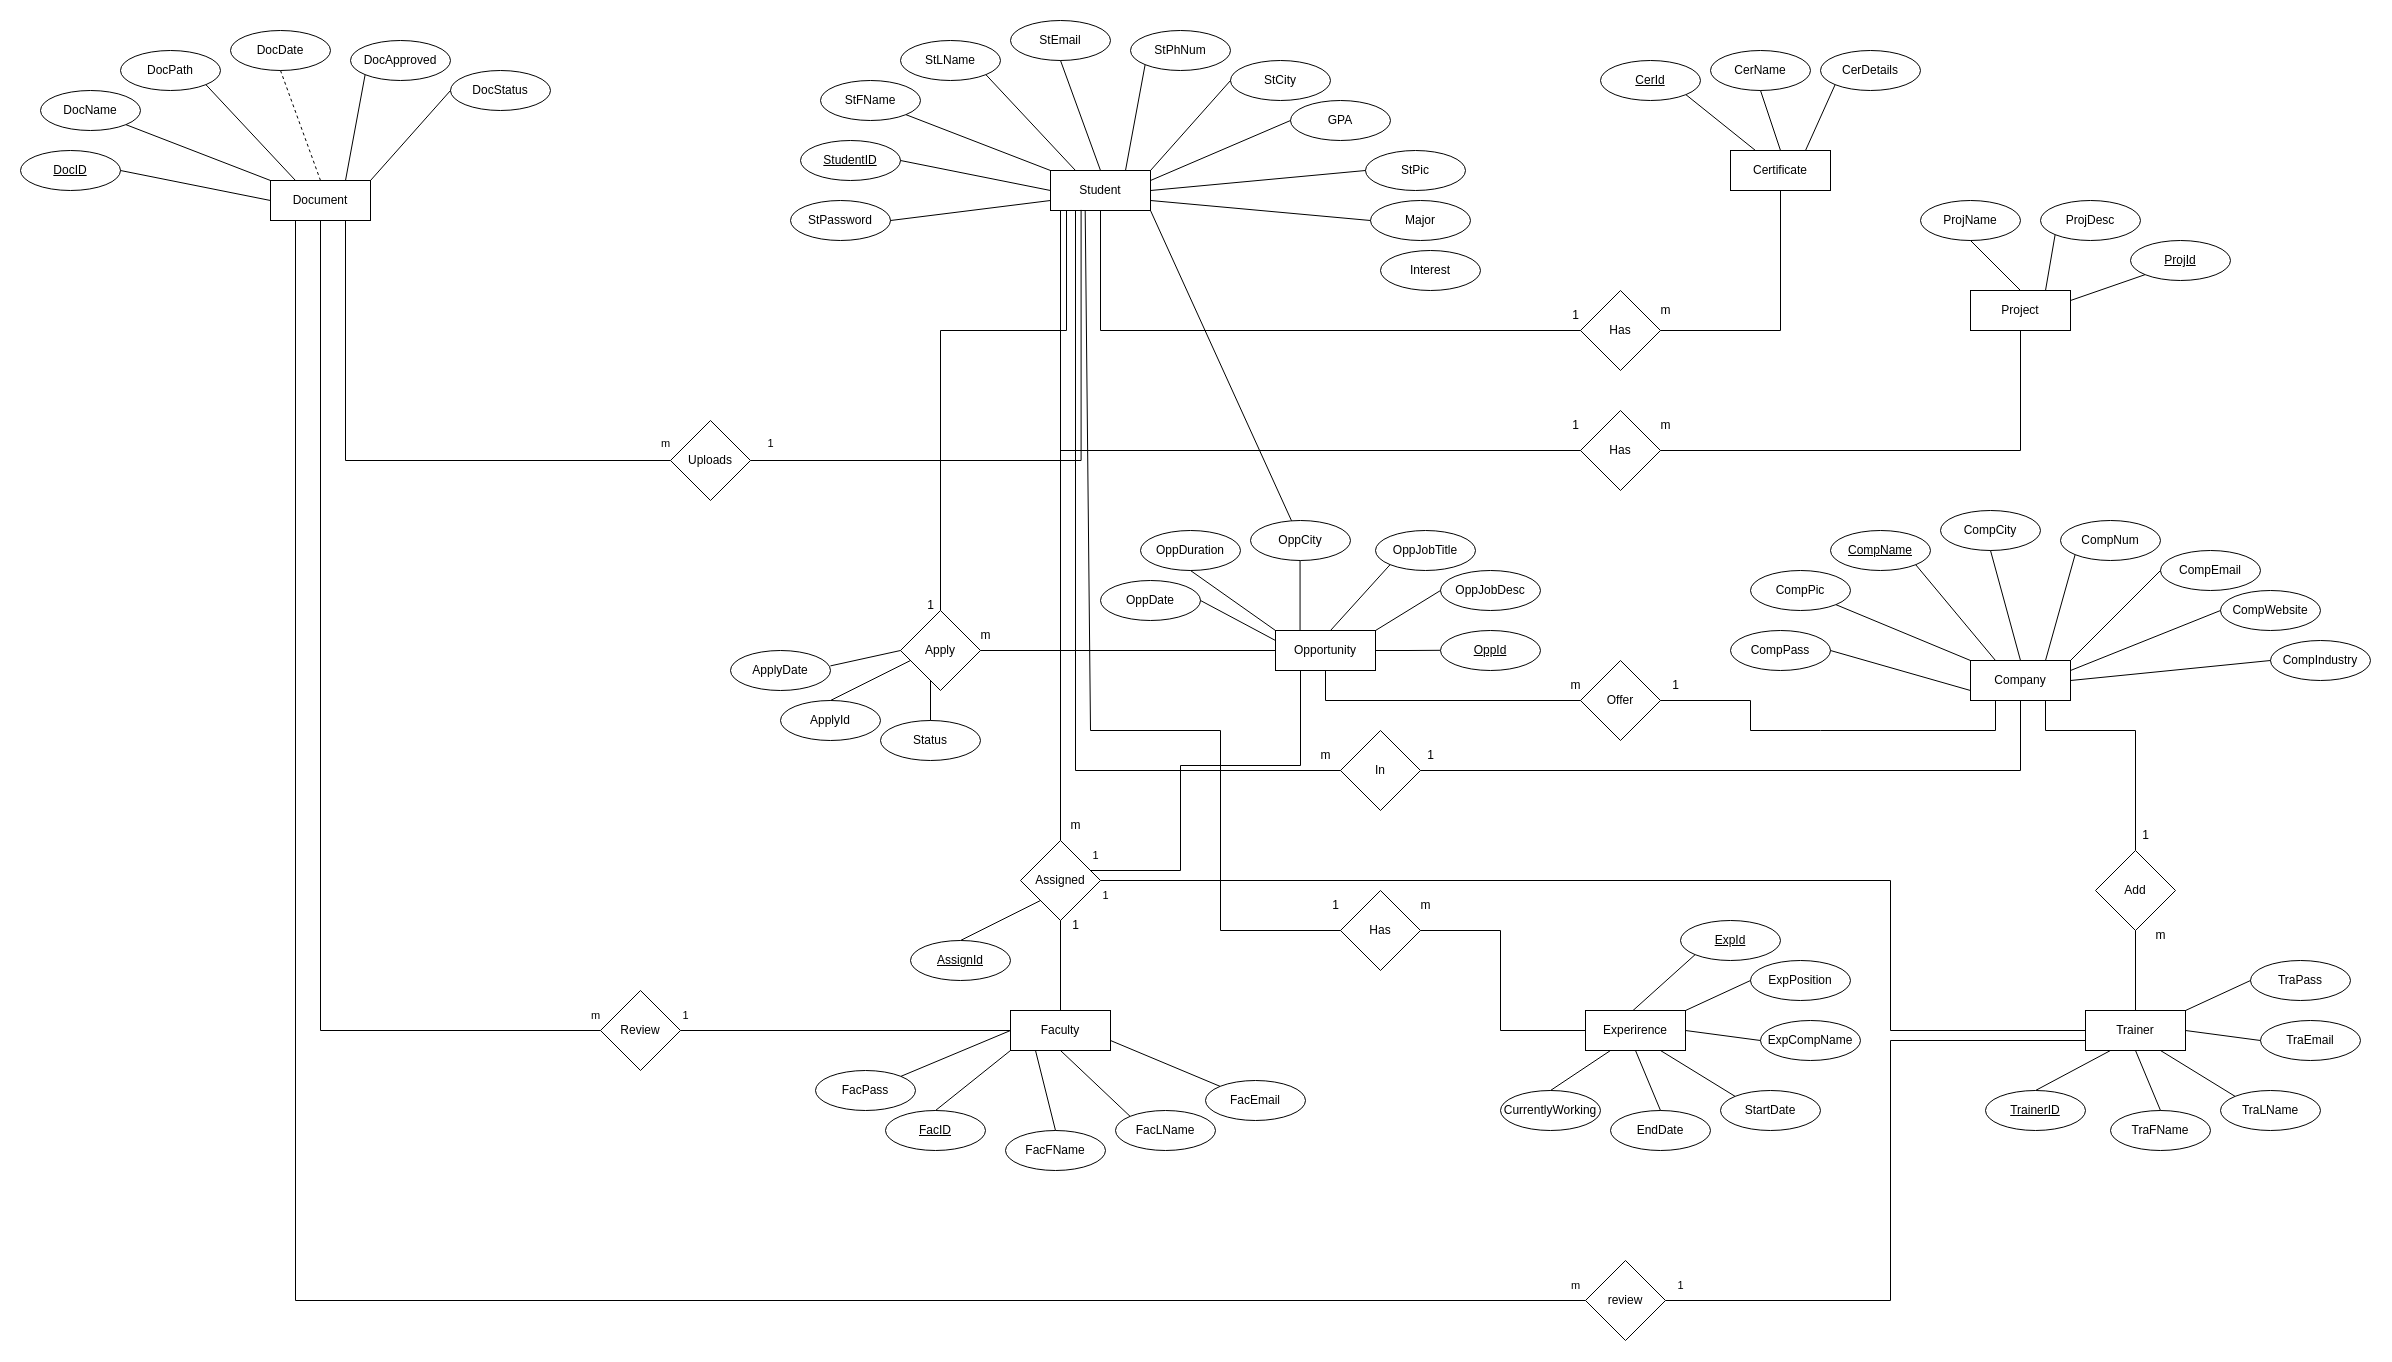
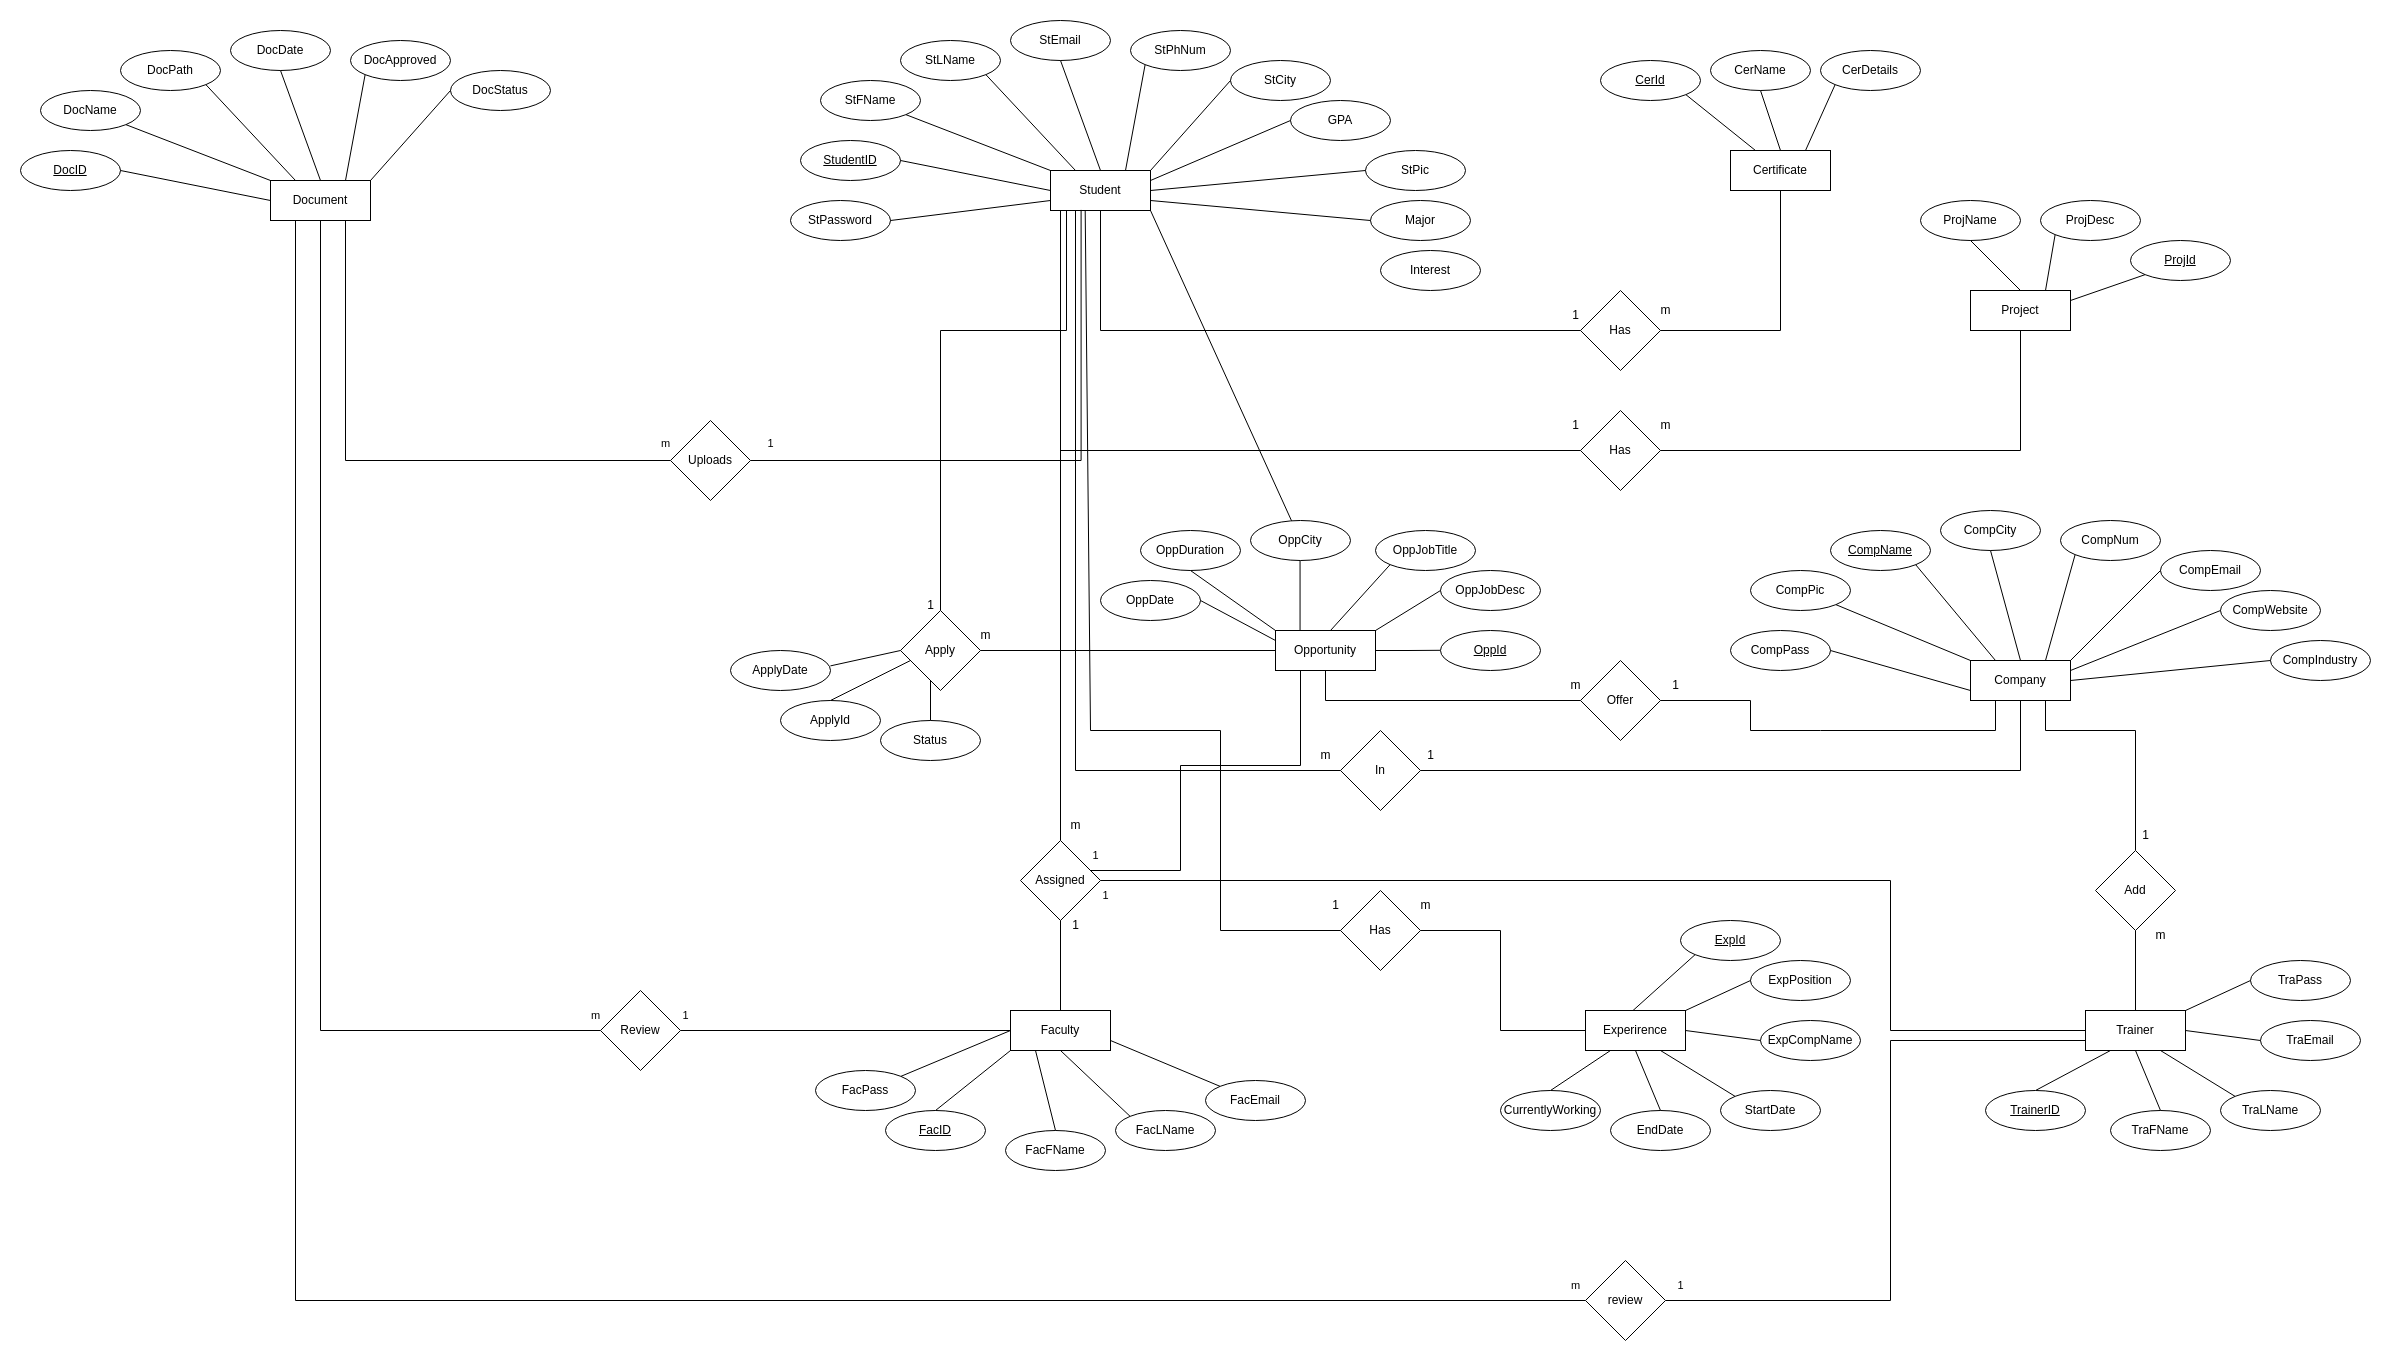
edge "DocDate" -- "Document": style dashed -> solid
edge "Assigned" -- "AssignId": removed
node "AssignId": removed
